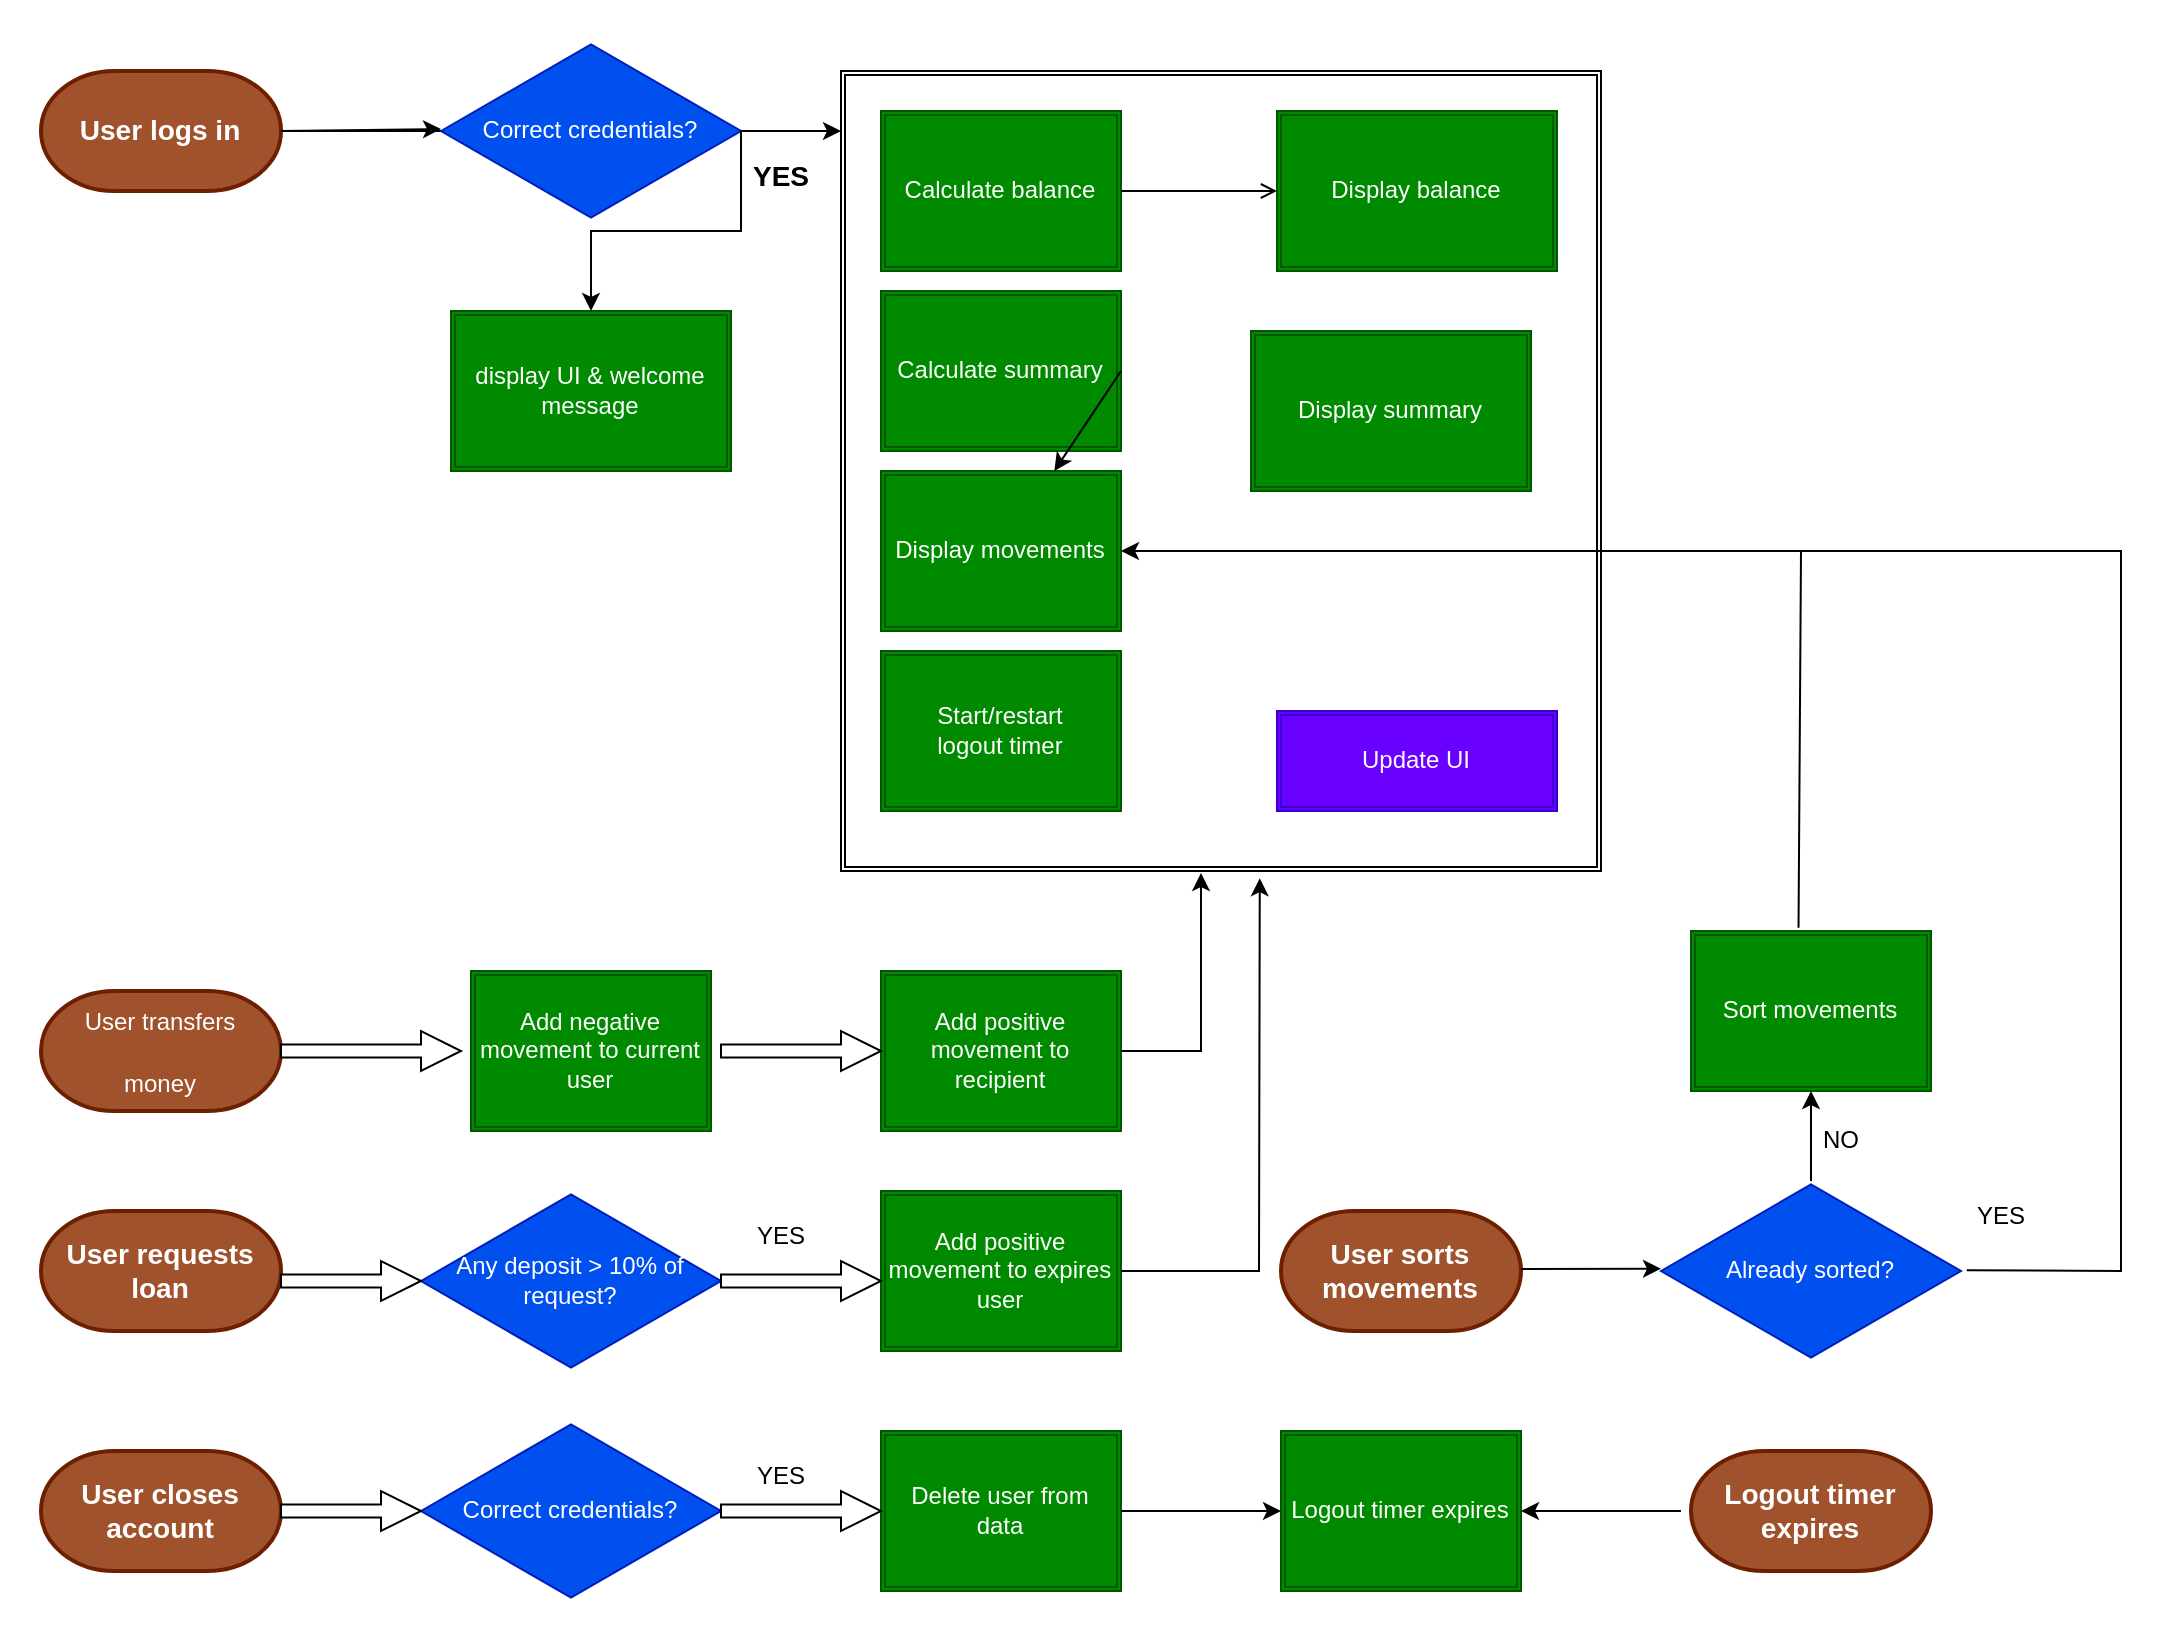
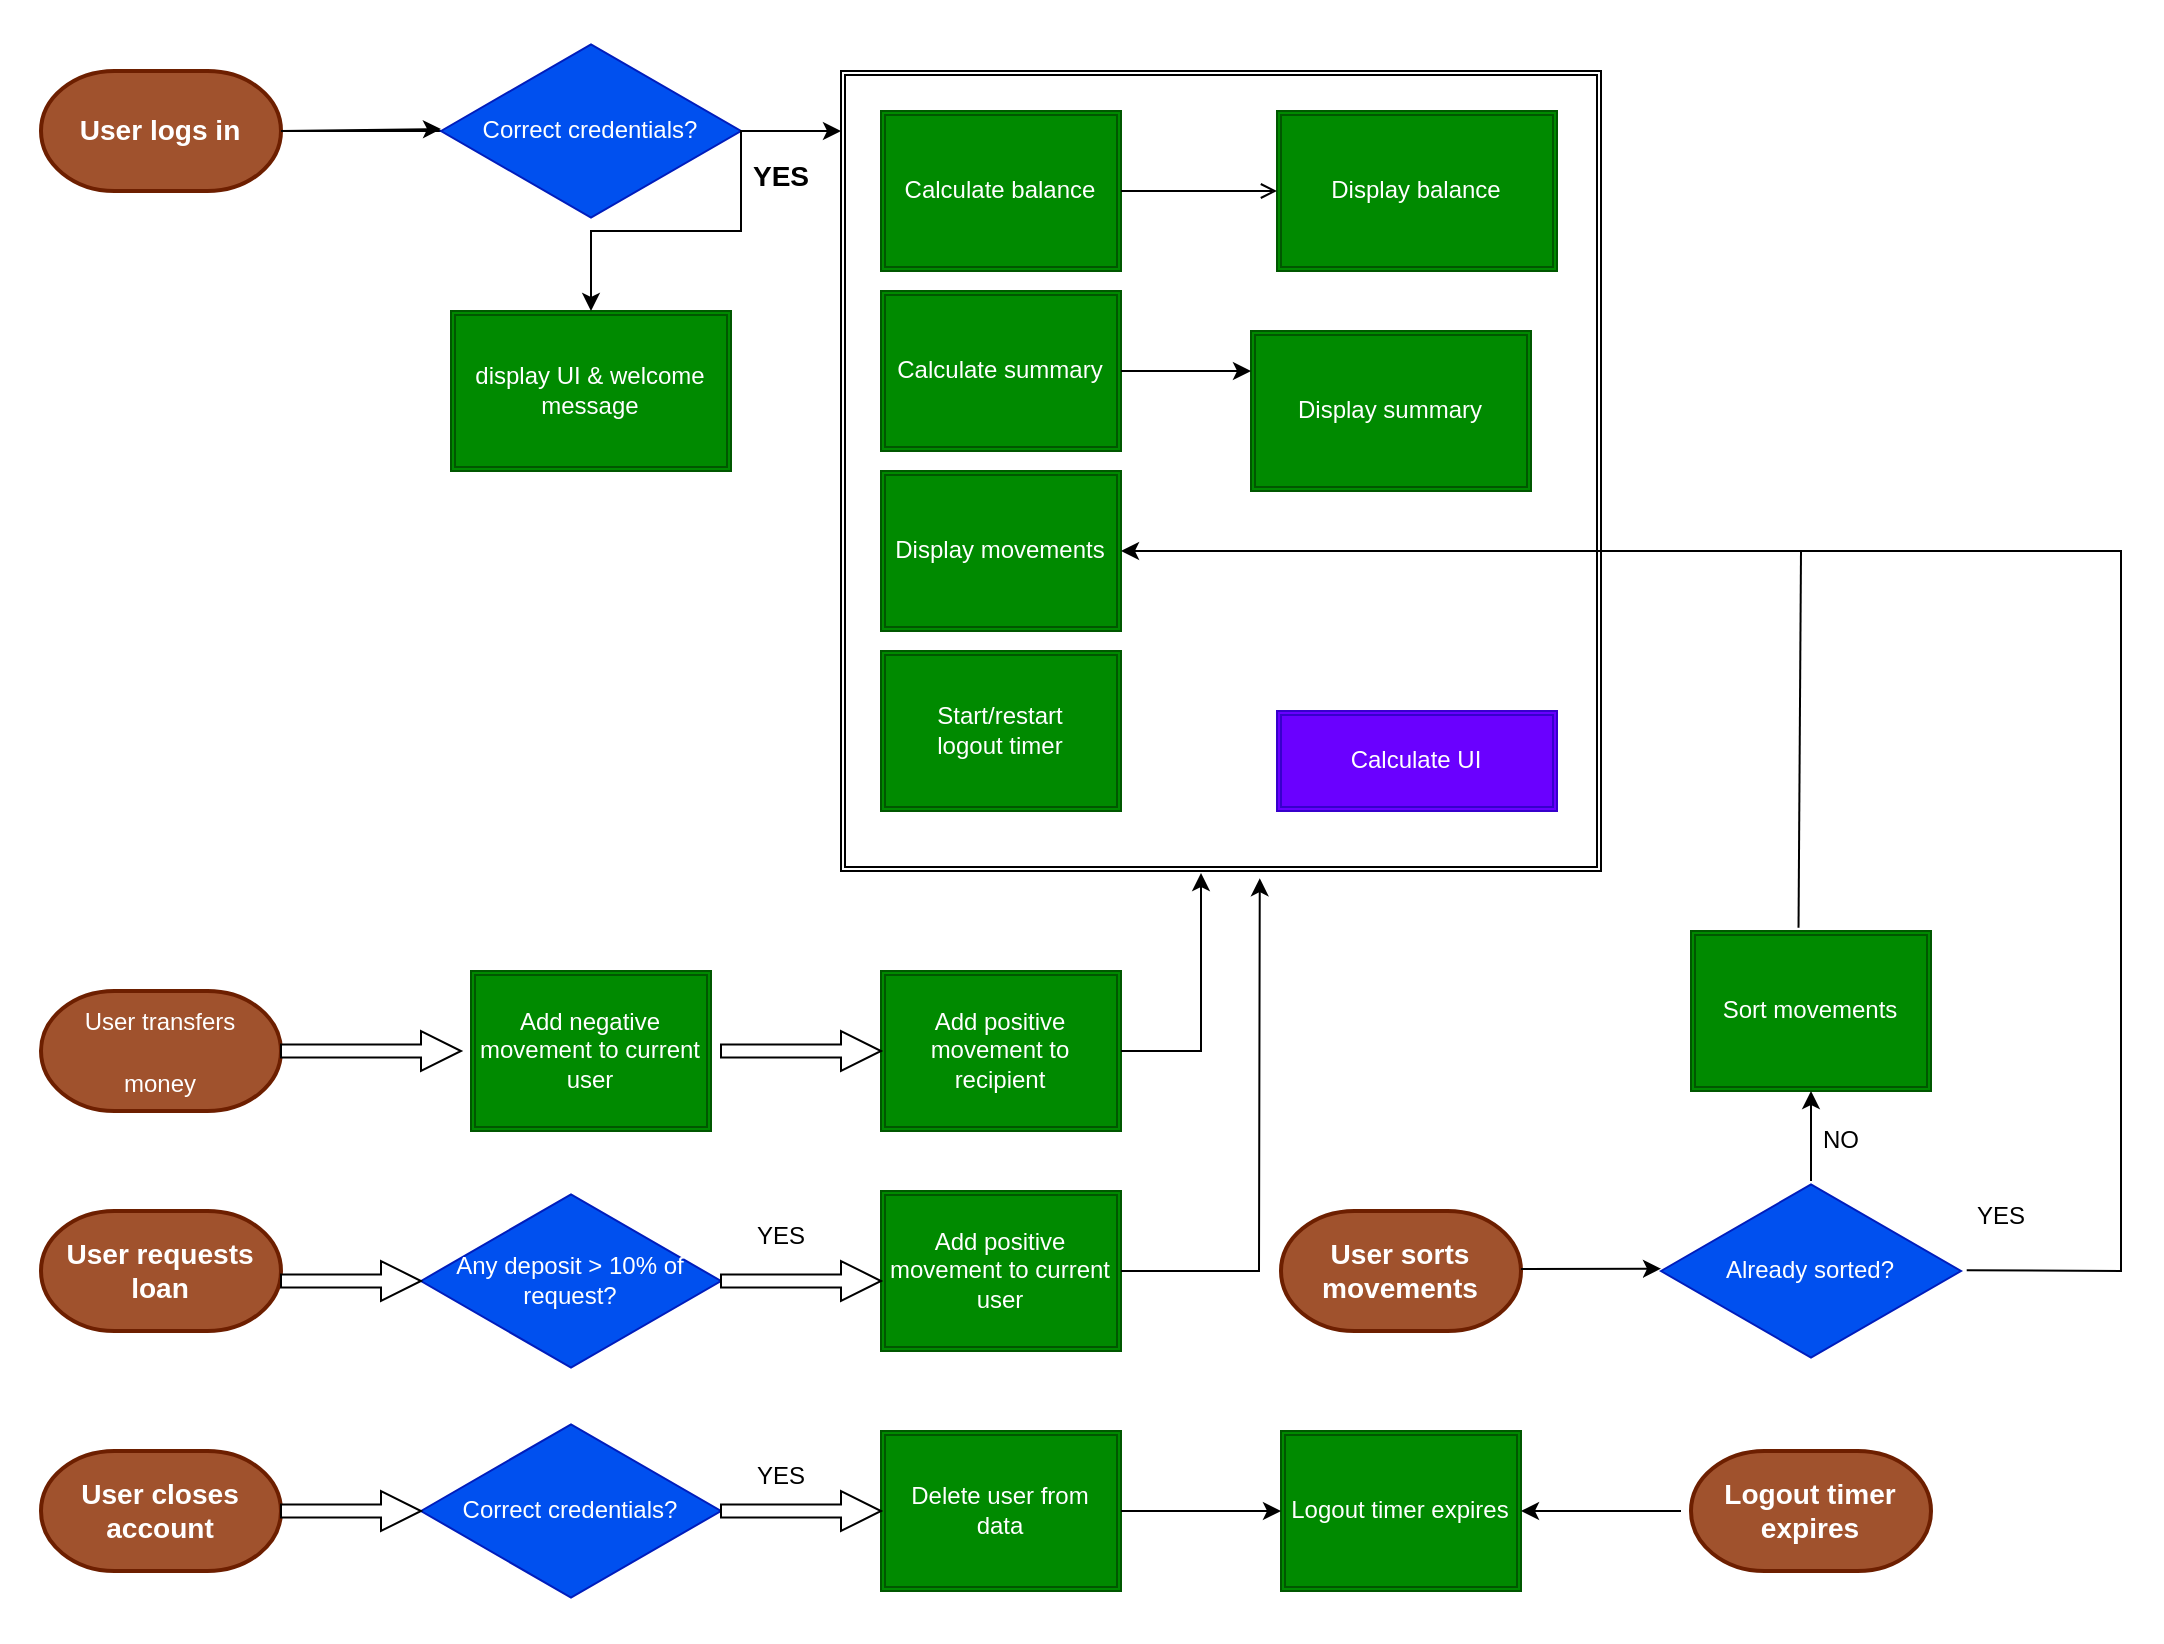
edge "Calculate summary" -> "Display movements": now "Calculate summary" -> "Display summary"
node "Update UI": label "Update UI" -> "Calculate UI"
node "Add positive movement to expires user": label "Add positive movement to expires user" -> "Add positive movement to current user"
